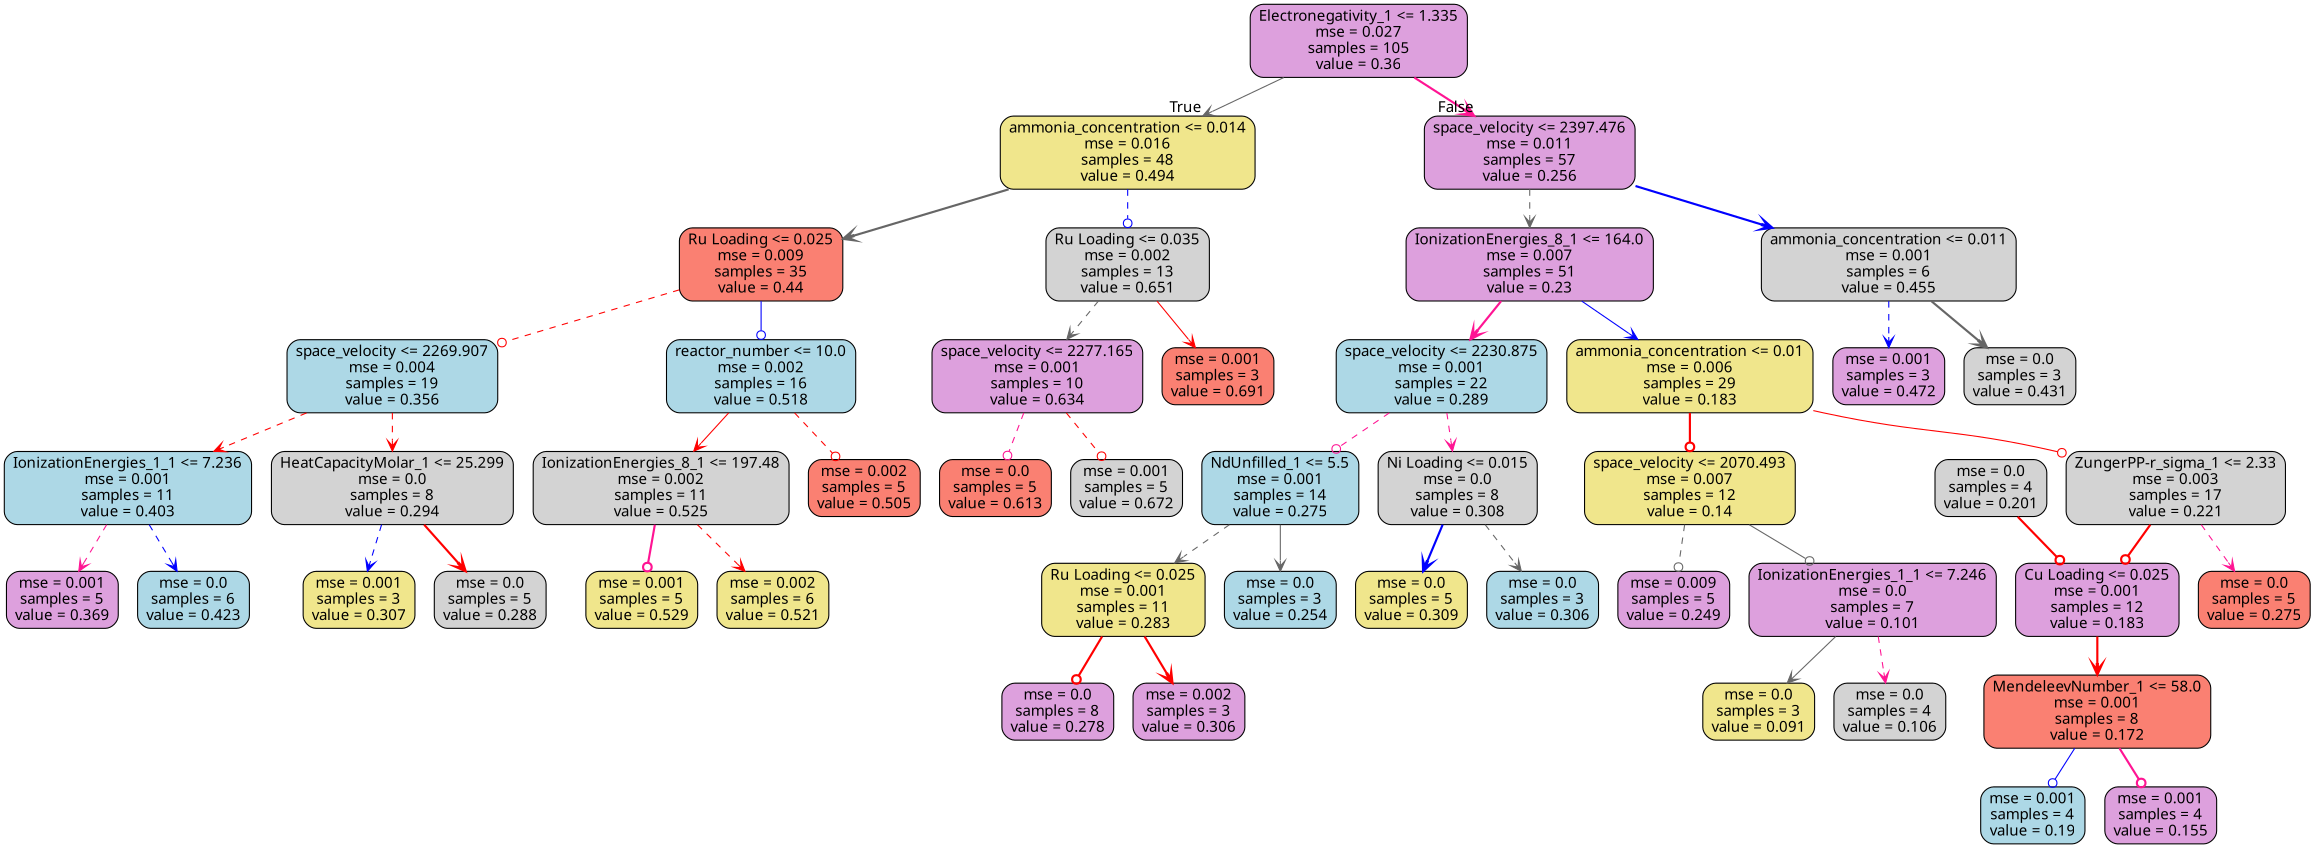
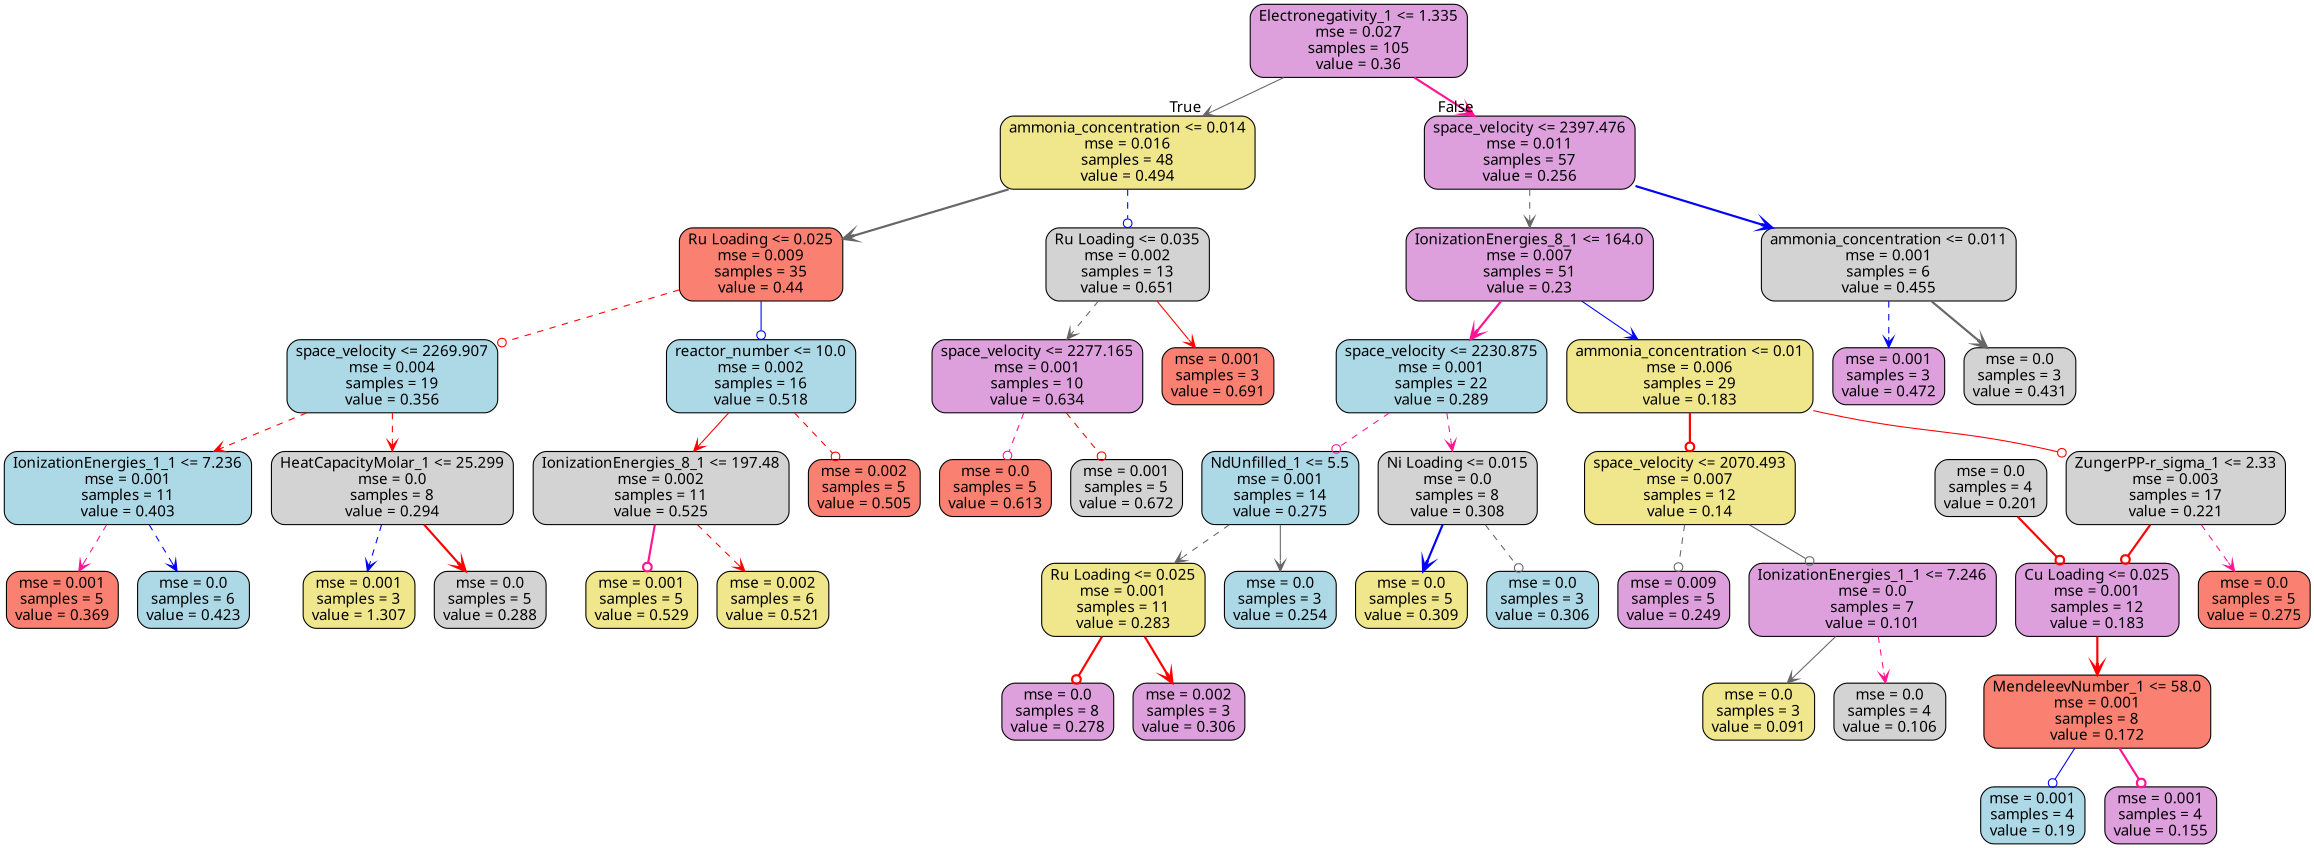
edge "Ni Loading <= 0.015 mse = 0.0 samples = 8 value = 0.308" -> "mse = 0.0 samples = 3 value = 0.306": arrowhead vee -> odot
node "mse = 0.001 samples = 5 value = 0.369": fillcolor plum -> salmon
node "mse = 0.001 samples = 3 value = 0.307": label "mse = 0.001 samples = 3 value = 0.307" -> "mse = 0.001 samples = 3 value = 1.307"
